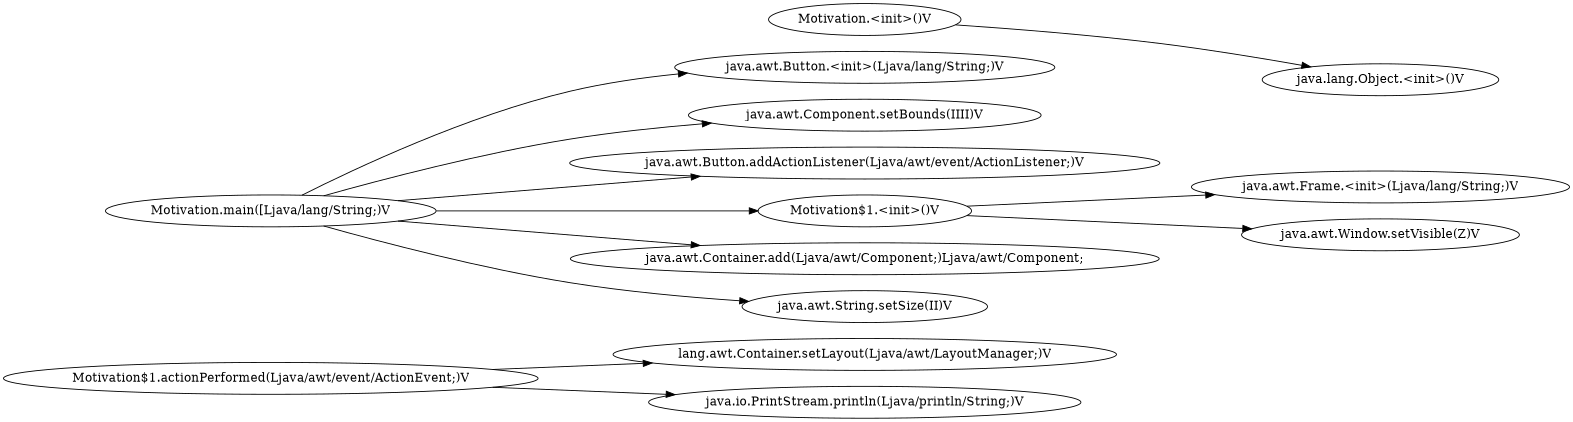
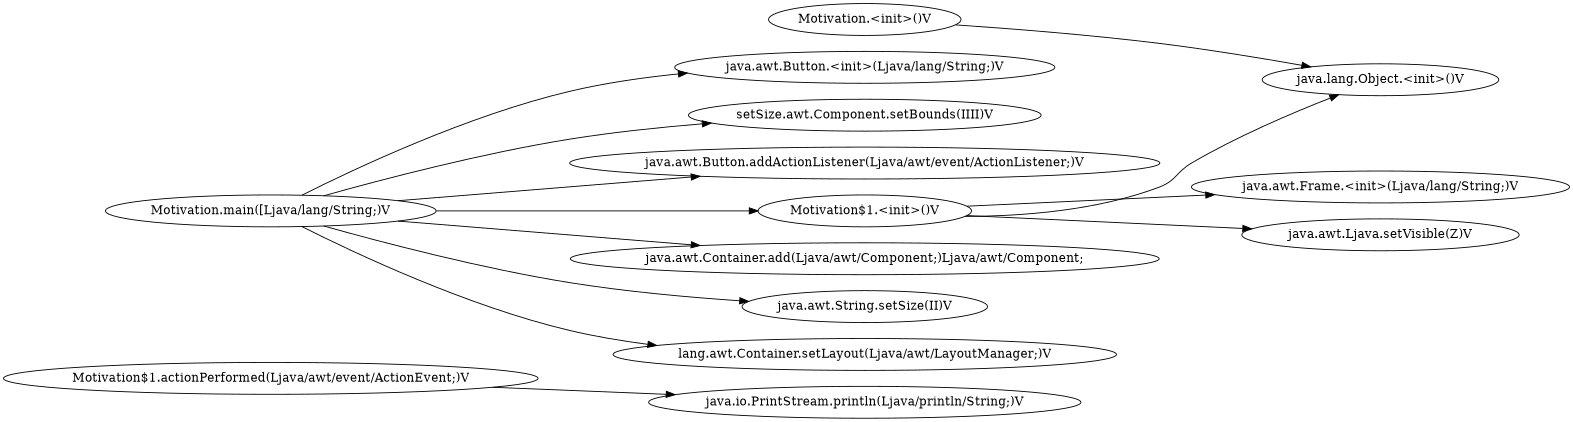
node "java.awt.Component.setBounds(IIII)V": label "java.awt.Component.setBounds(IIII)V" -> "setSize.awt.Component.setBounds(IIII)V"
edge "Motivation$1.<init>()V" -> "java.lang.Object.<init>()V": added
node "java.awt.Window.setVisible(Z)V": label "java.awt.Window.setVisible(Z)V" -> "java.awt.Ljava.setVisible(Z)V"
edge "Motivation$1.actionPerformed(Ljava/awt/event/ActionEvent;)V" -> "lang.awt.Container.setLayout(Ljava/awt/LayoutManager;)V": now "Motivation.main([Ljava/lang/String;)V" -> "lang.awt.Container.setLayout(Ljava/awt/LayoutManager;)V"
